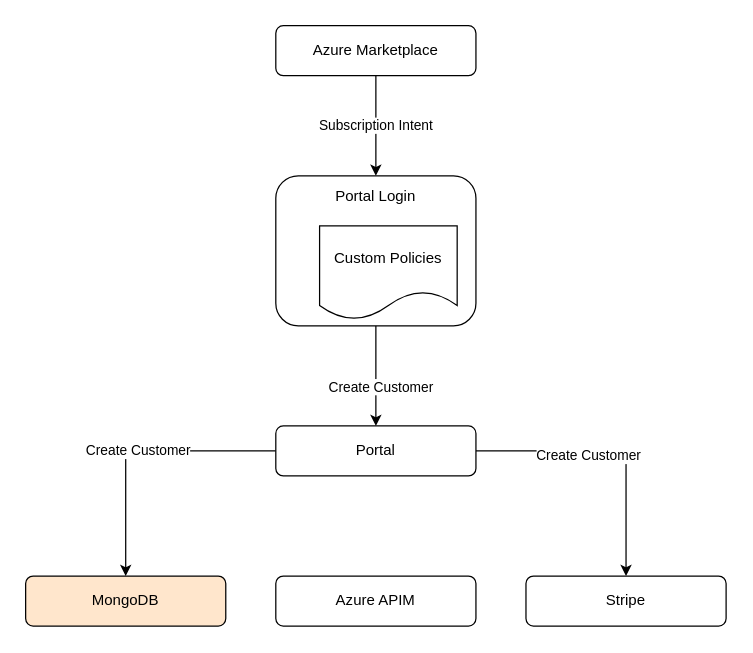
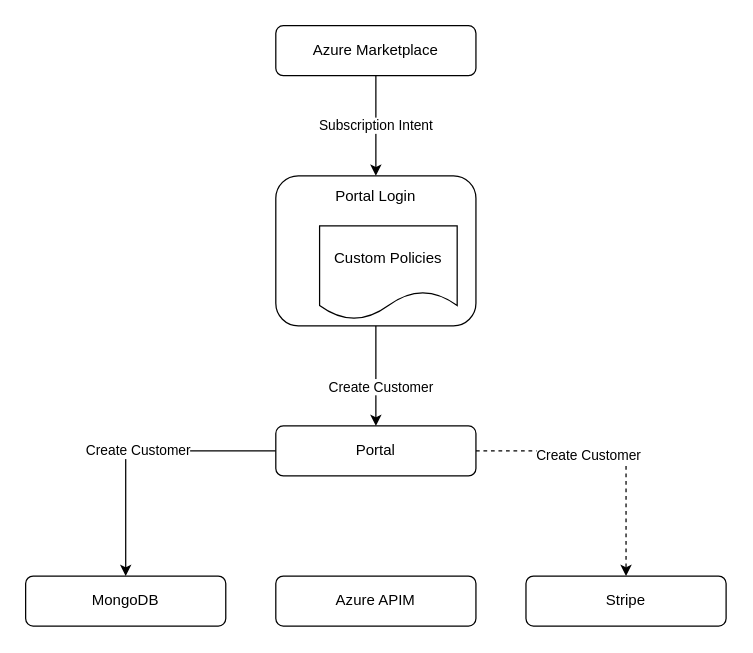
edge "Portal" -> "Stripe": style solid -> dashed
node "MongoDB": fillcolor #ffe6cc -> #ffffff
